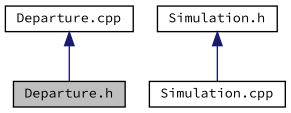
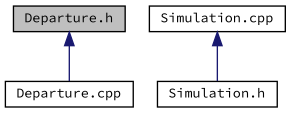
edge "Departure.h" -> "Departure.cpp": reversed
edge "Simulation.cpp" -> "Simulation.h": reversed
